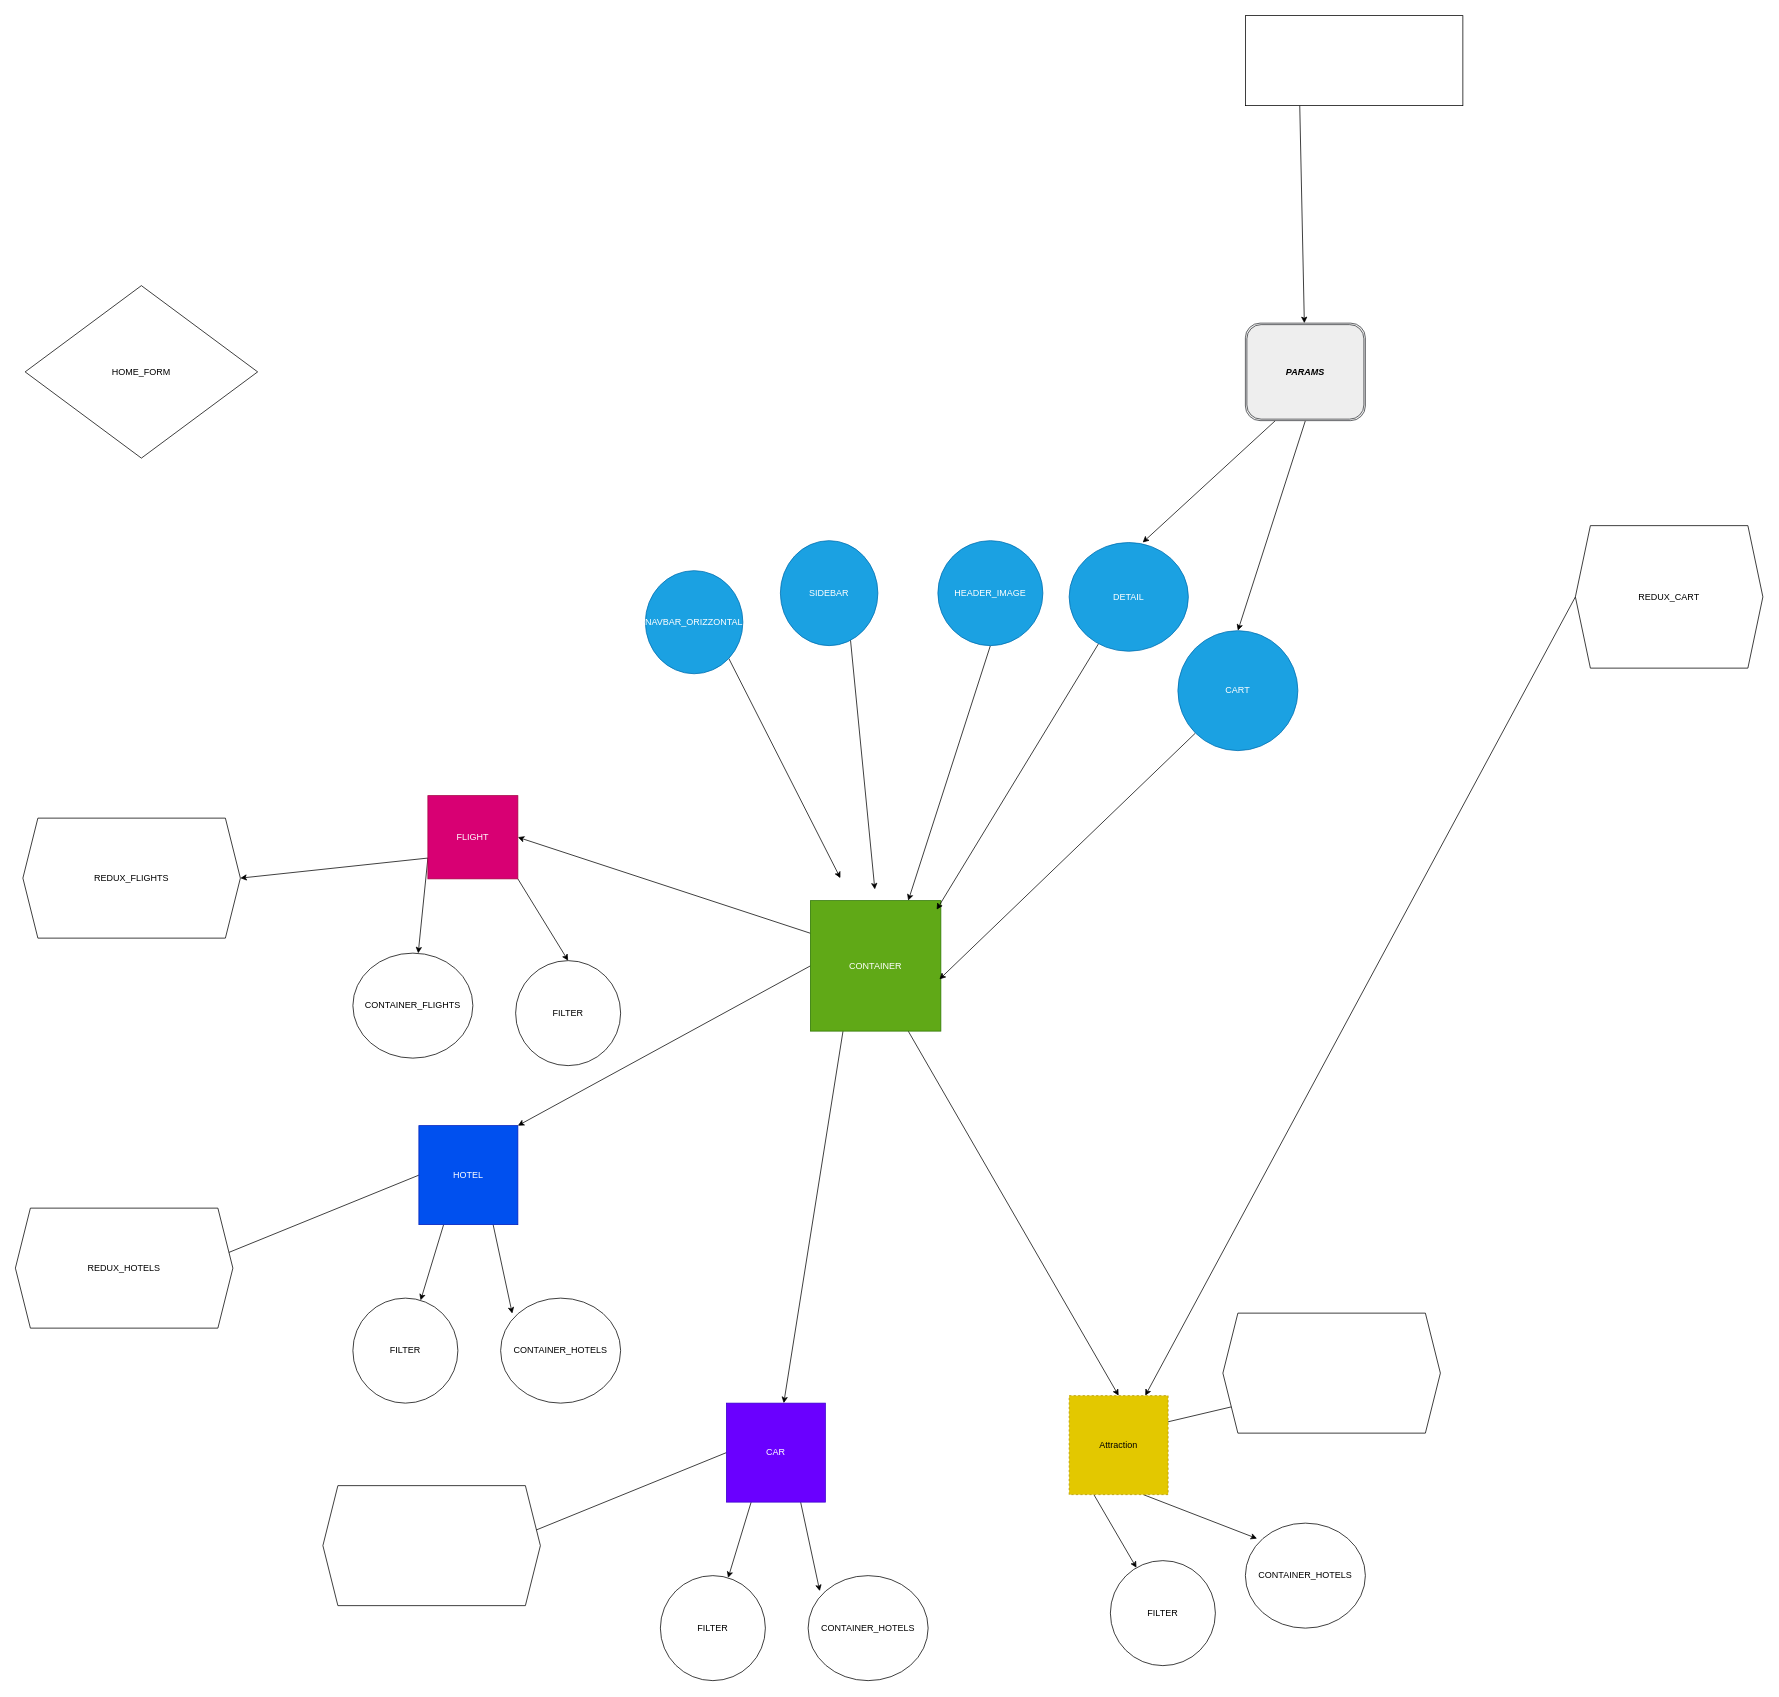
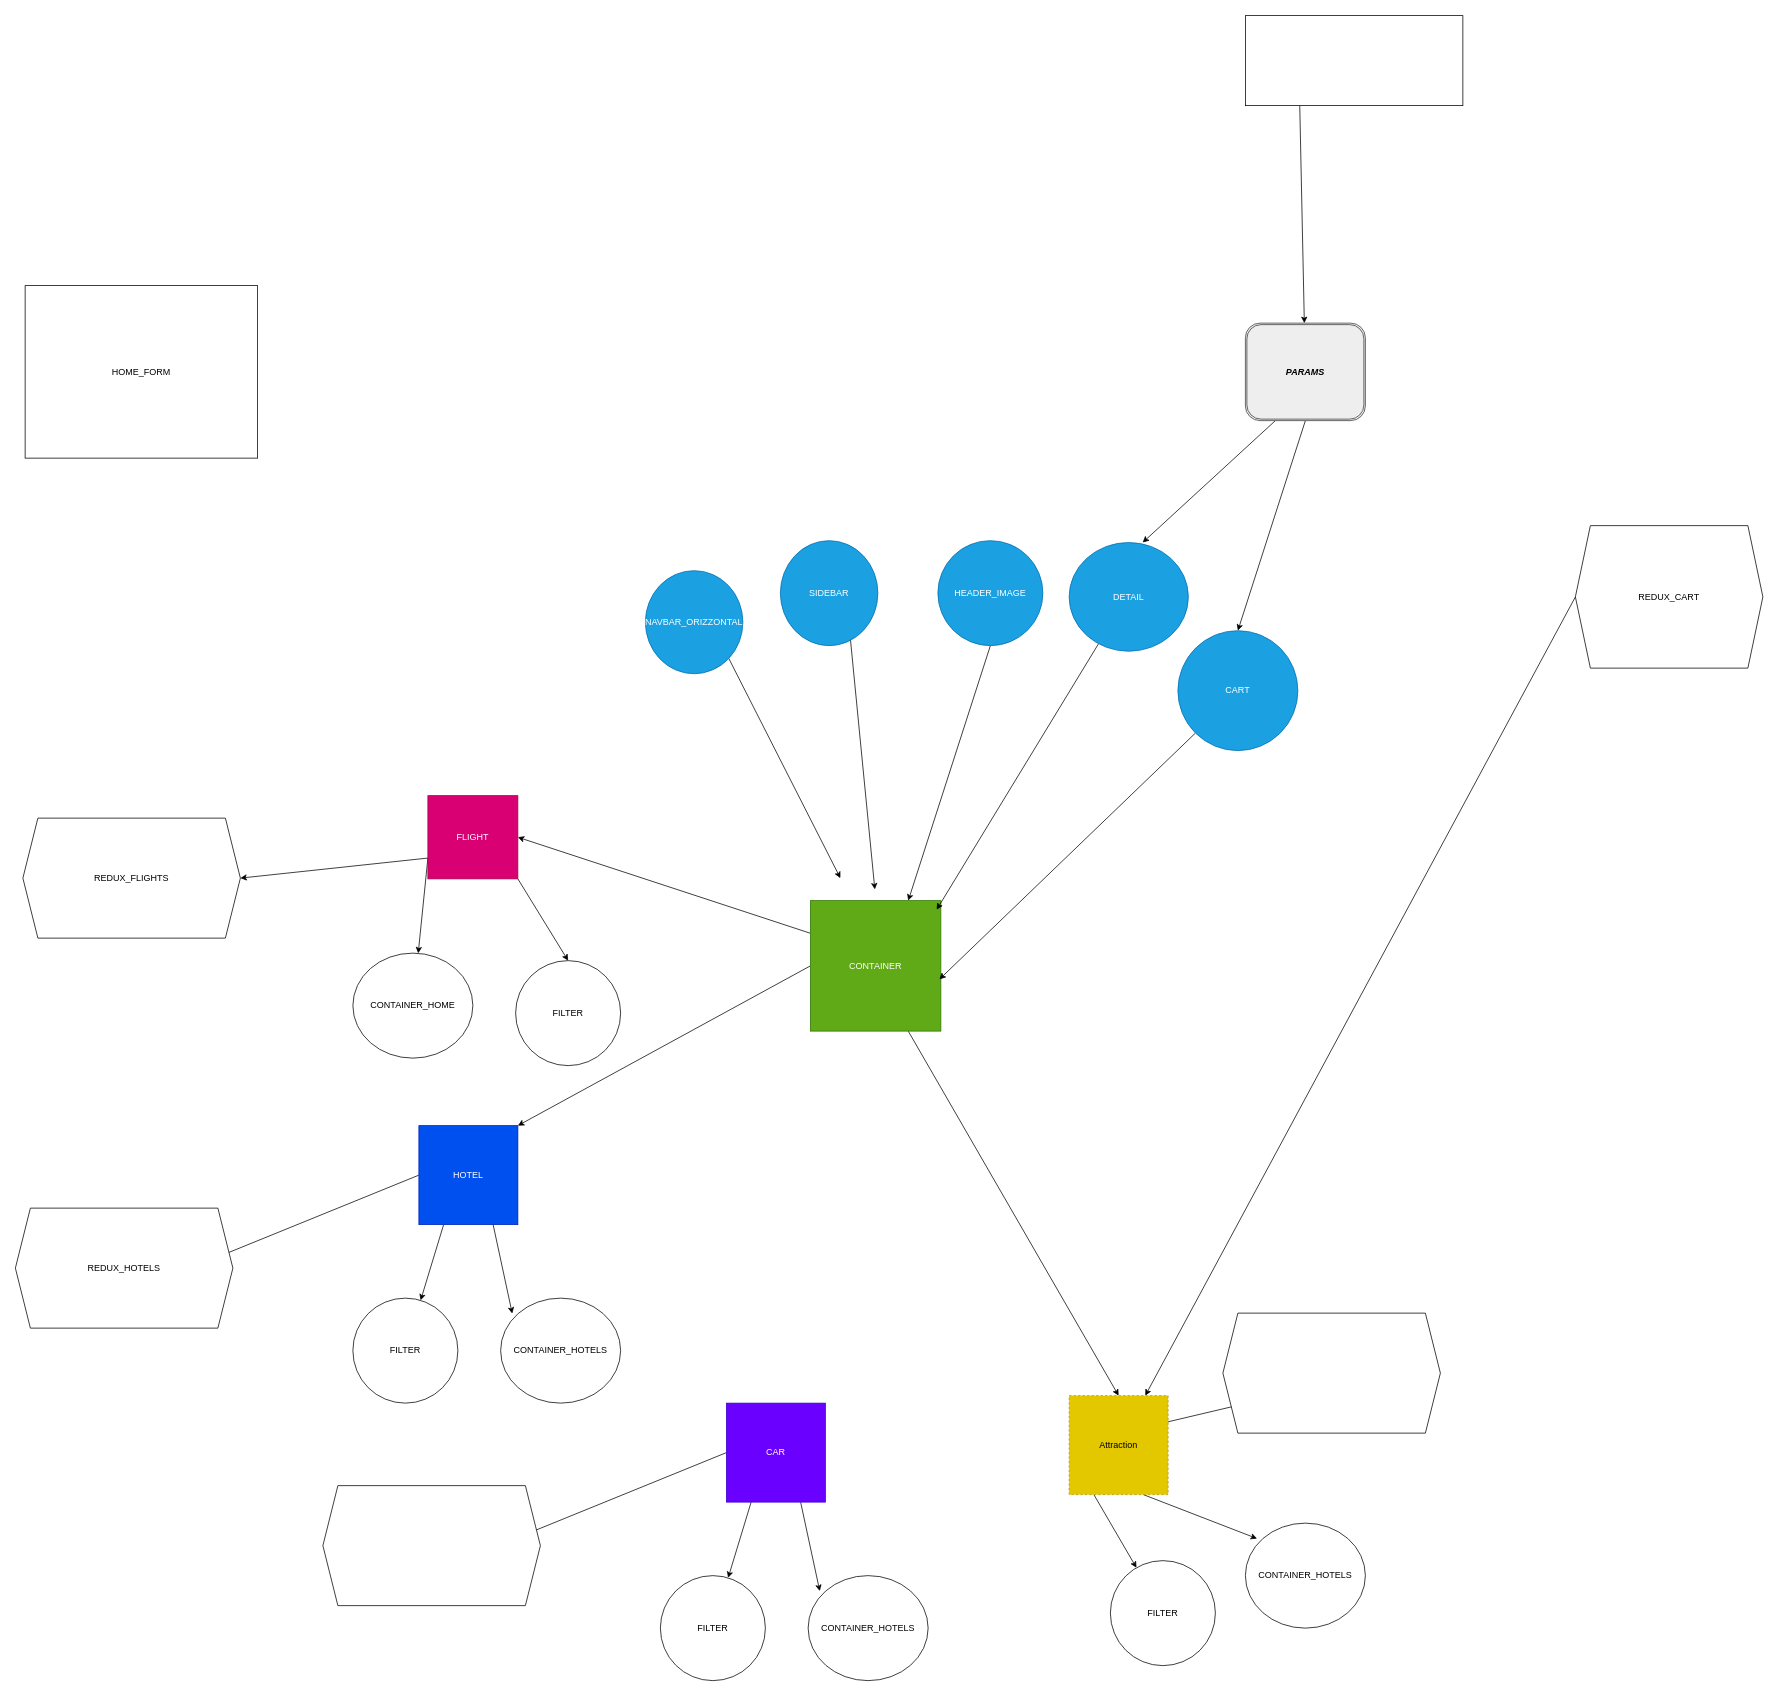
node "HOME_FORM": shape diamond -> rectangle
node "CONTAINER_FLIGHTS": label "CONTAINER_FLIGHTS" -> "CONTAINER_HOME"
edge "CONTAINER" -> "CAR": removed
